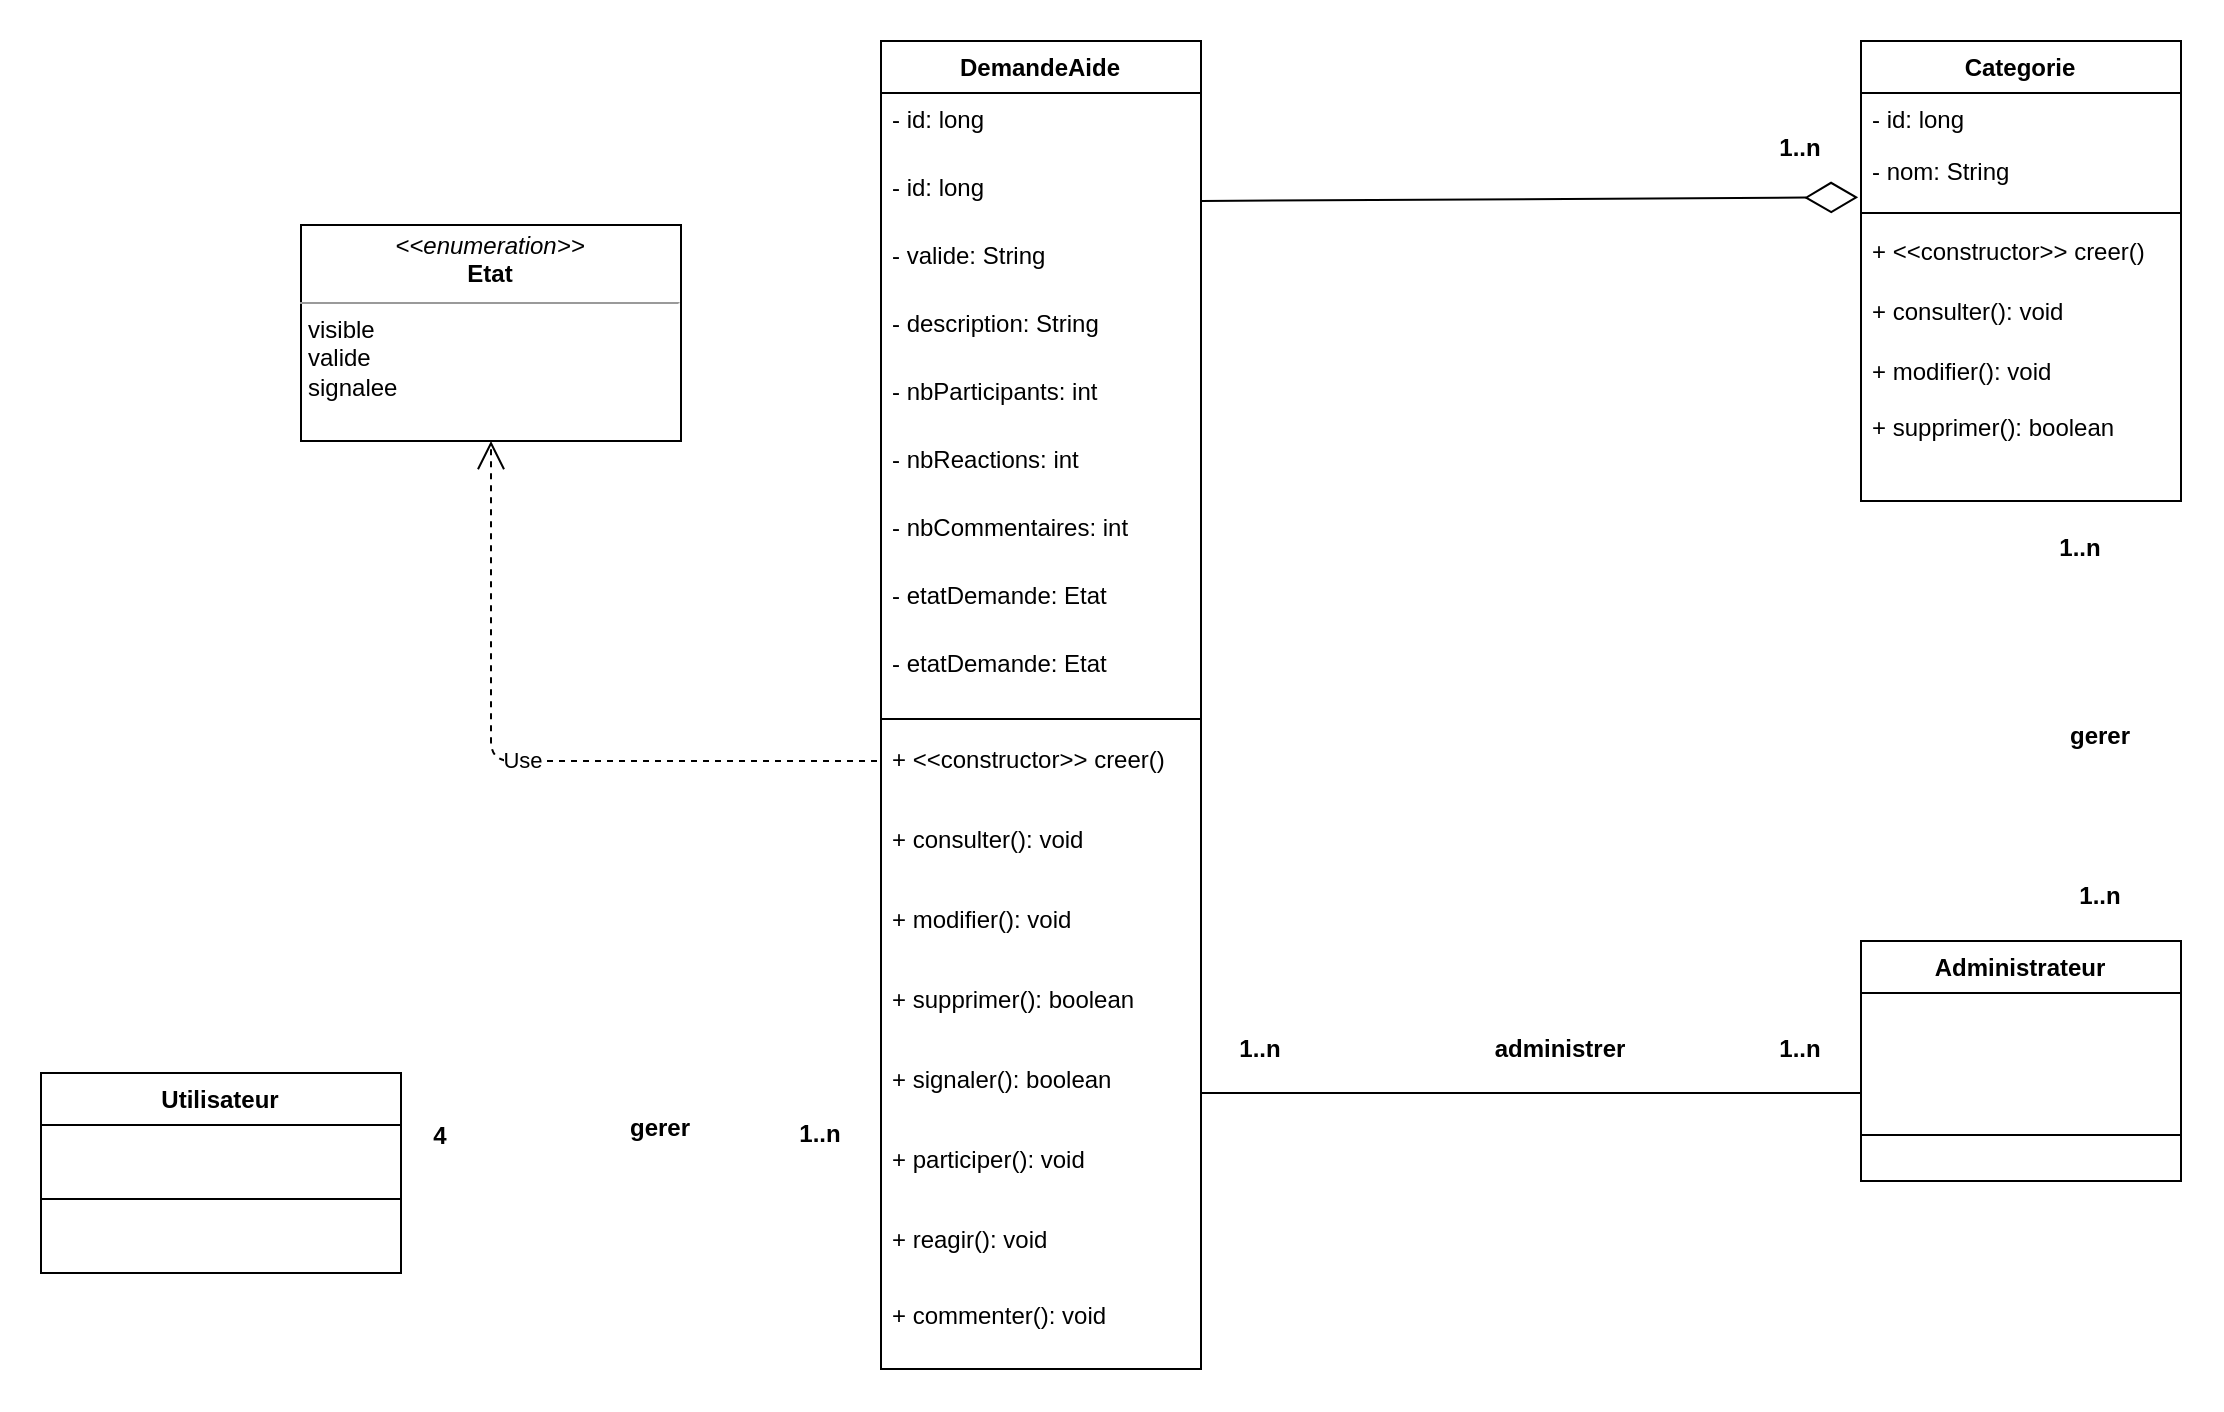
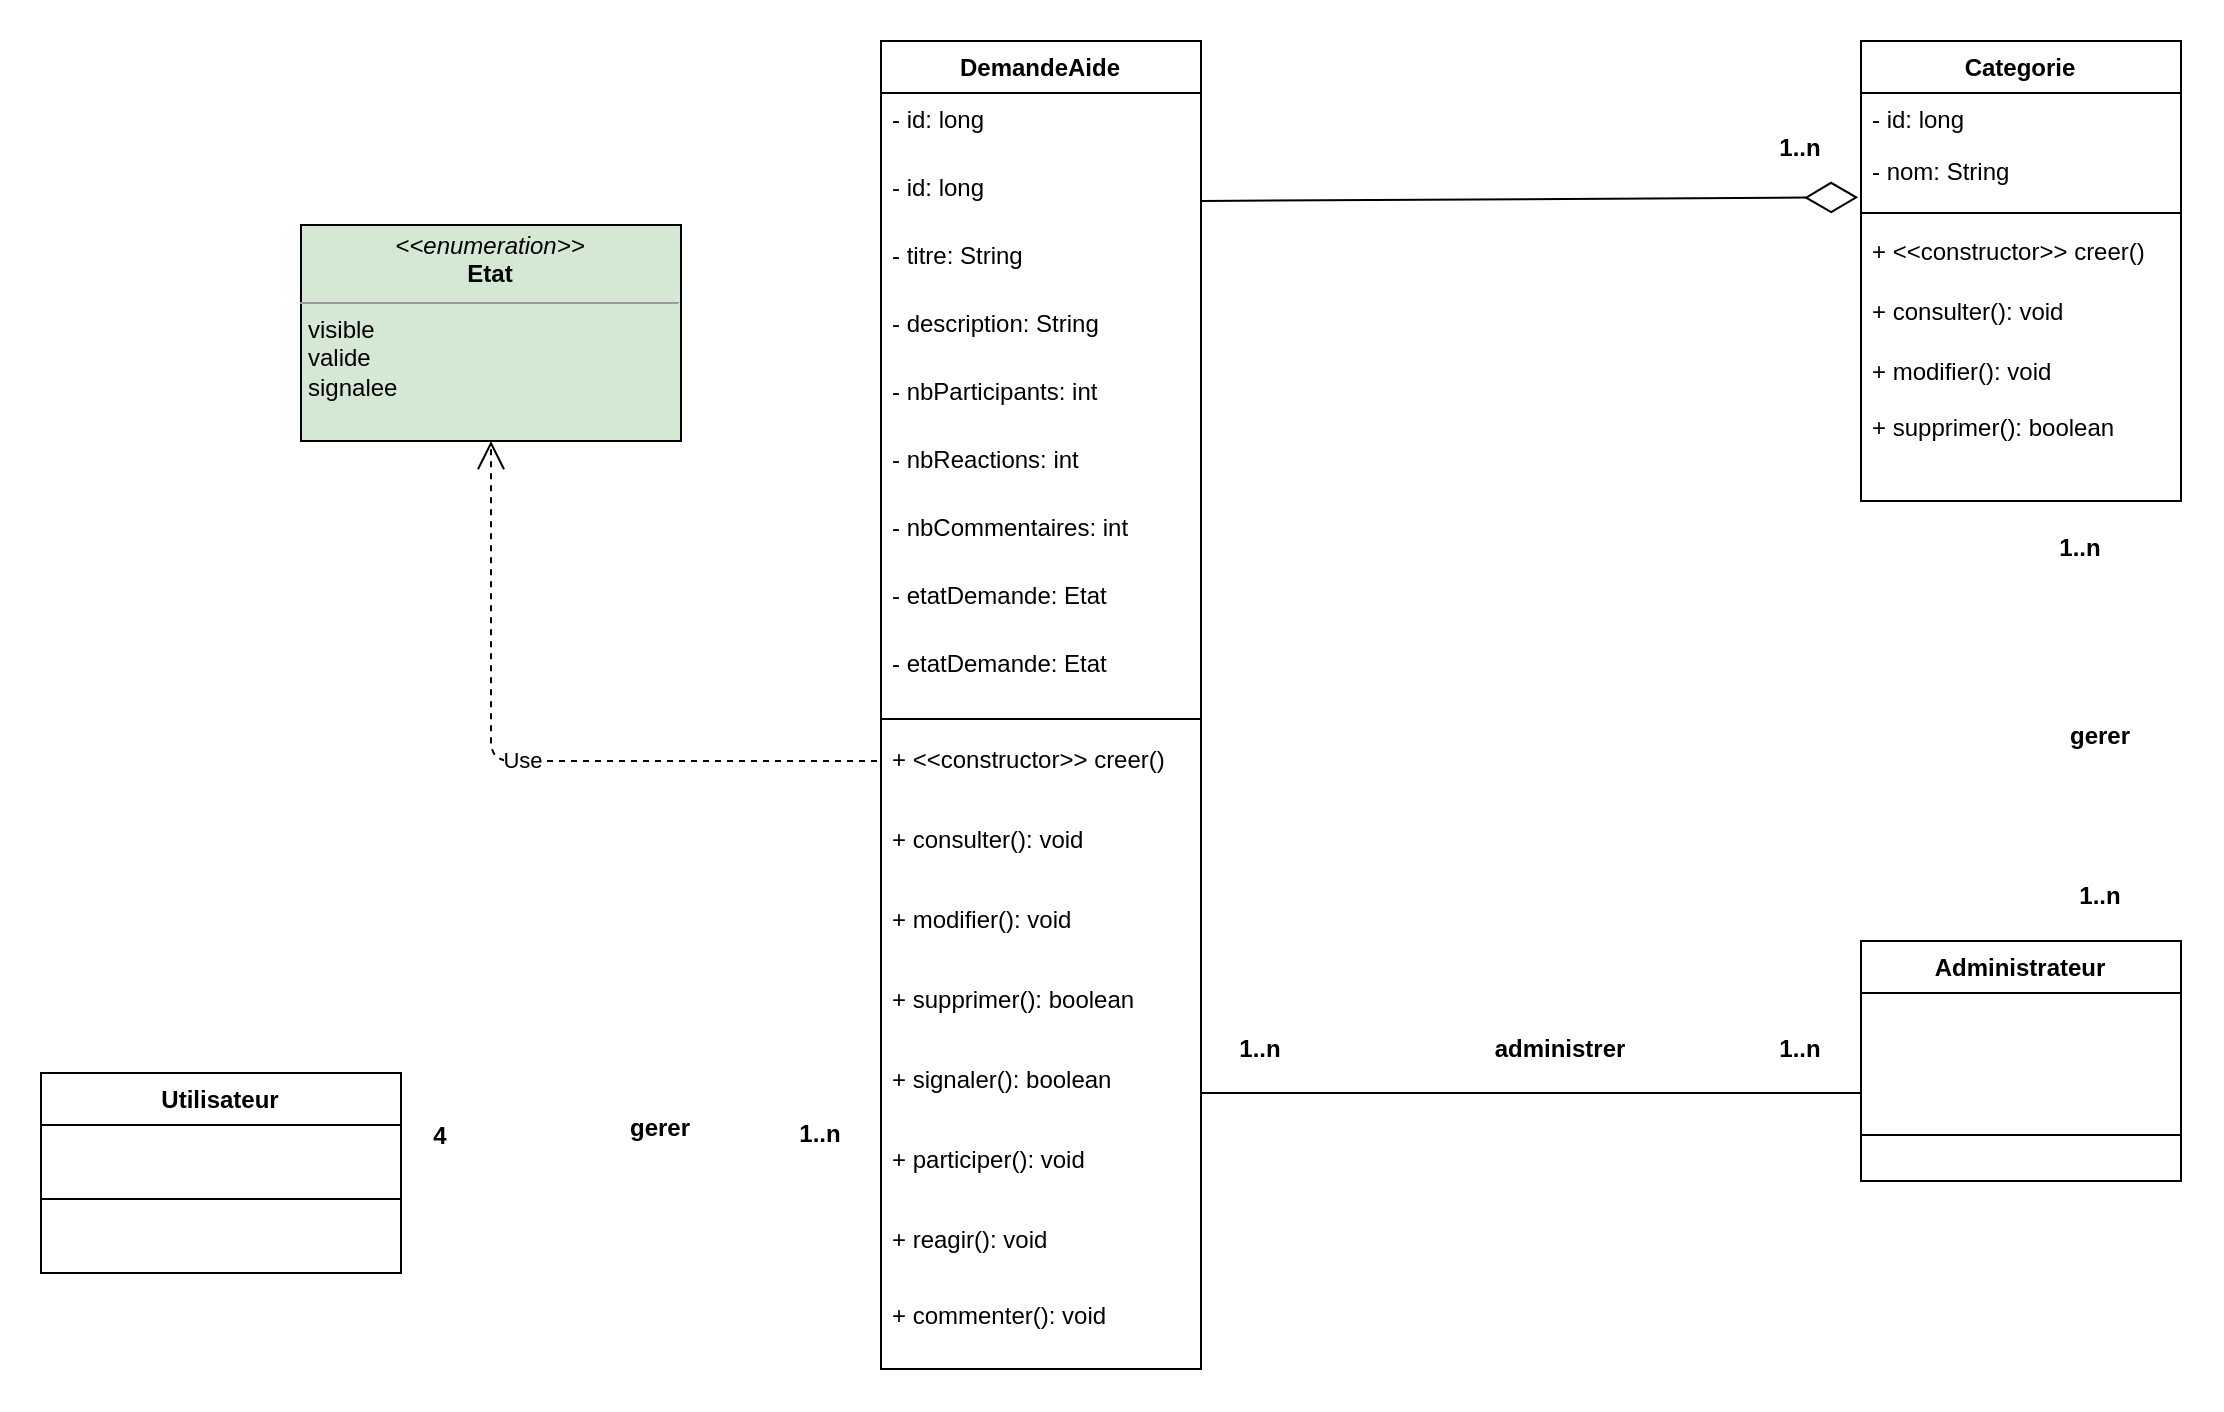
node "- valide: String": label "- valide: String" -> "- titre: String"
node "<<enumeration>> Etat visible valide signalee": fillcolor #ffffff -> #d5e8d4
